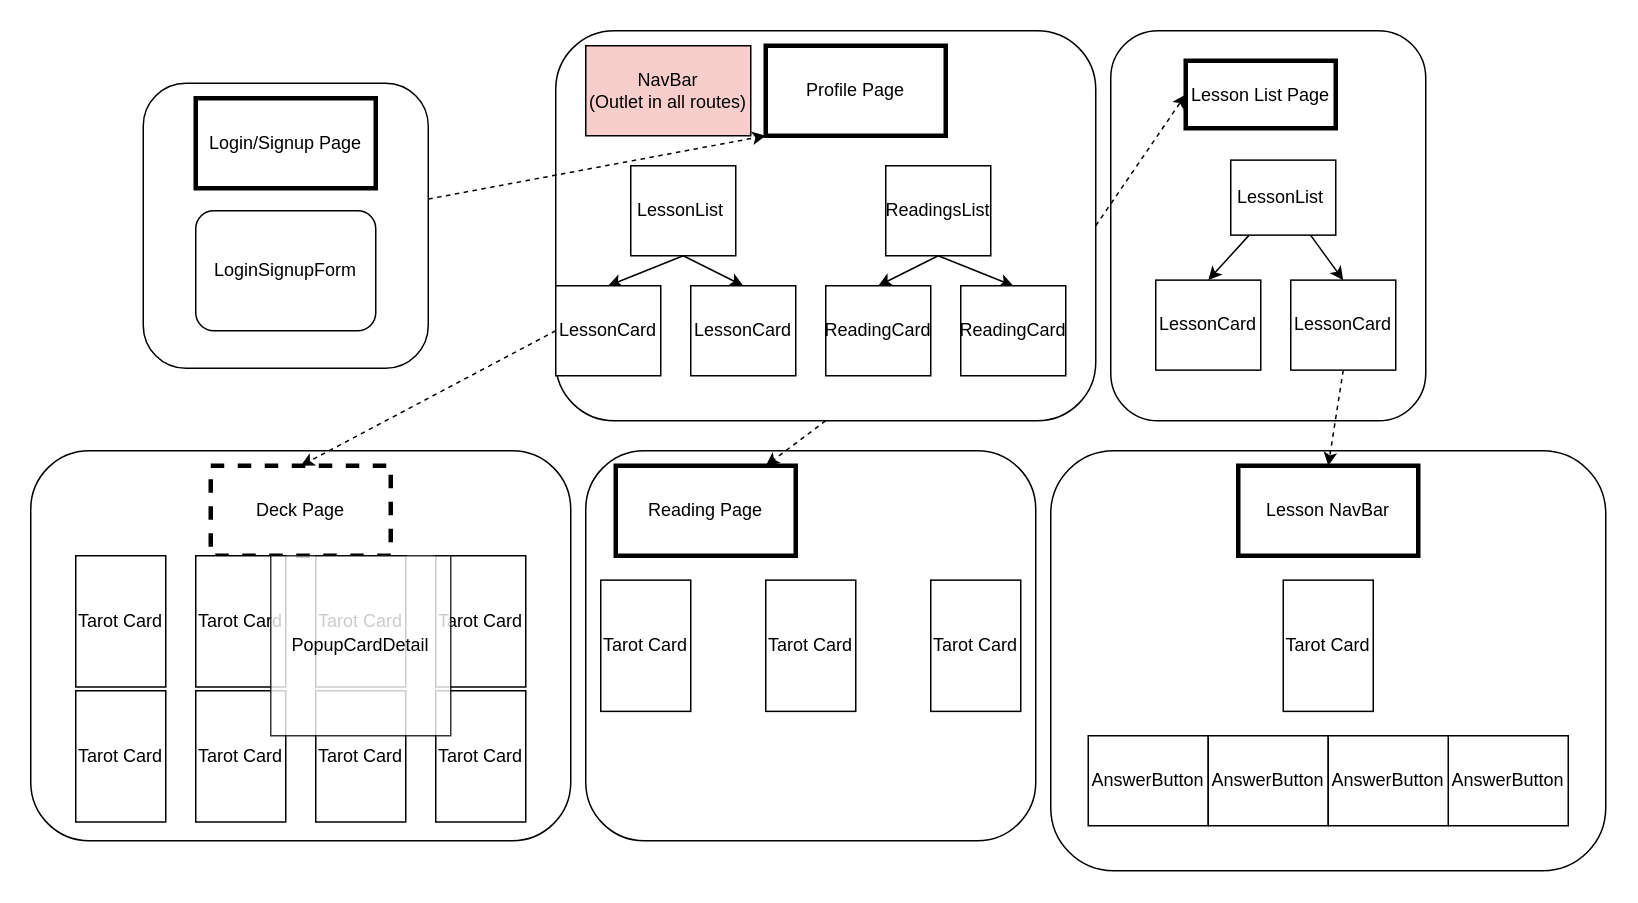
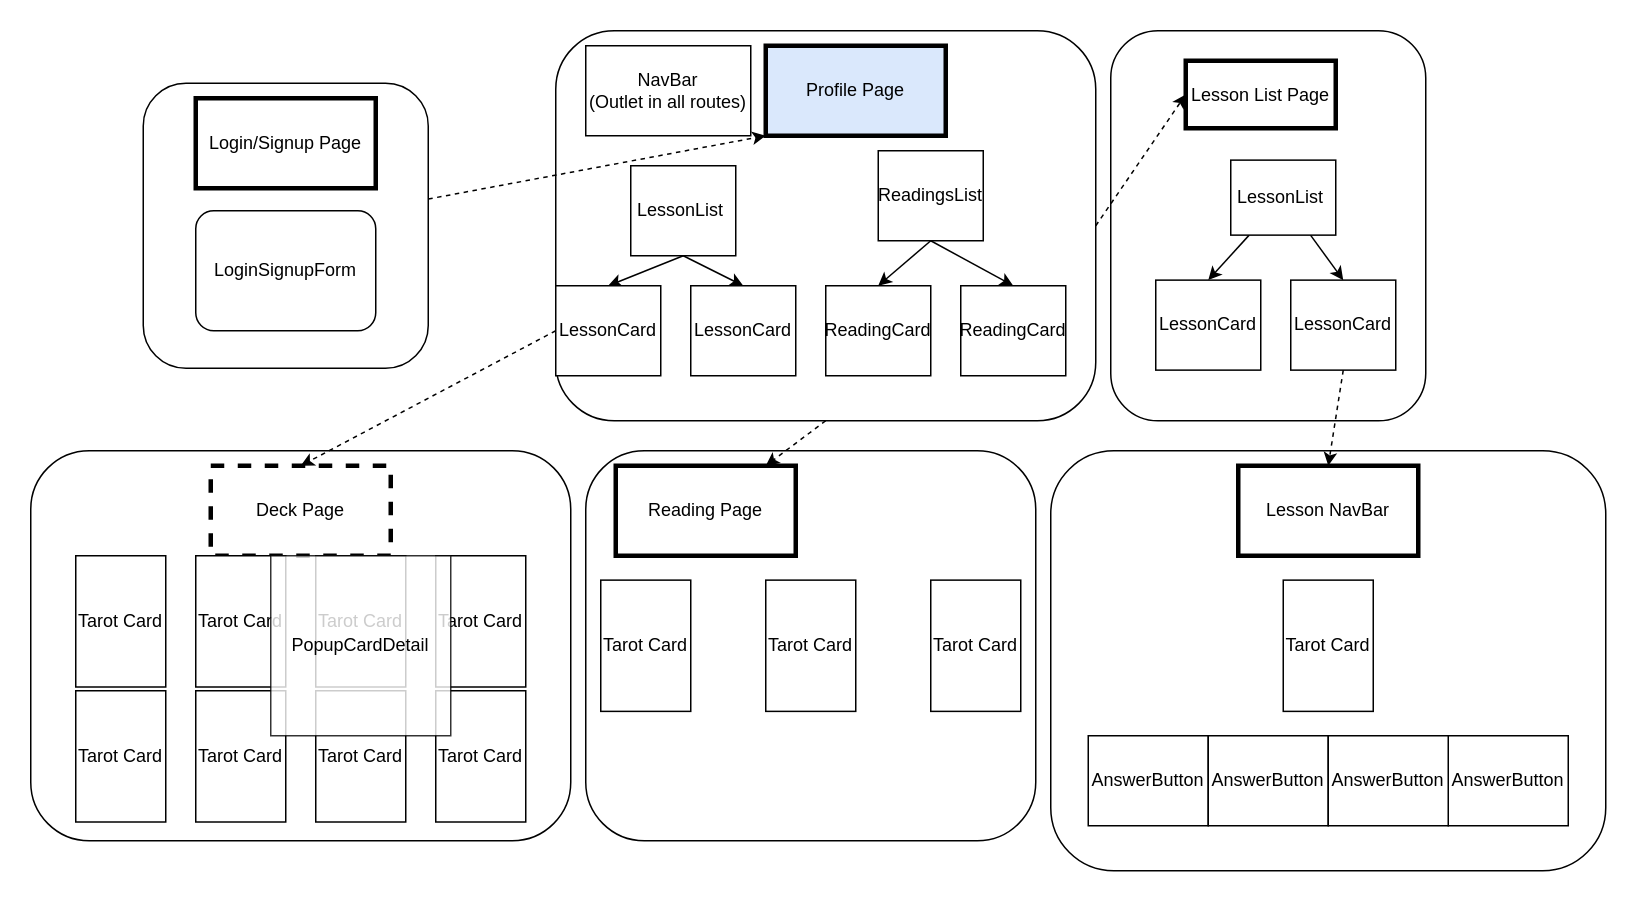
node "NavBar (Outlet in all routes)": fillcolor #f8cecc -> #ffffff
node "Profile Page": fillcolor #ffffff -> #dae8fc
node "ReadingsList": moved (938, 211) -> (931, 196)
